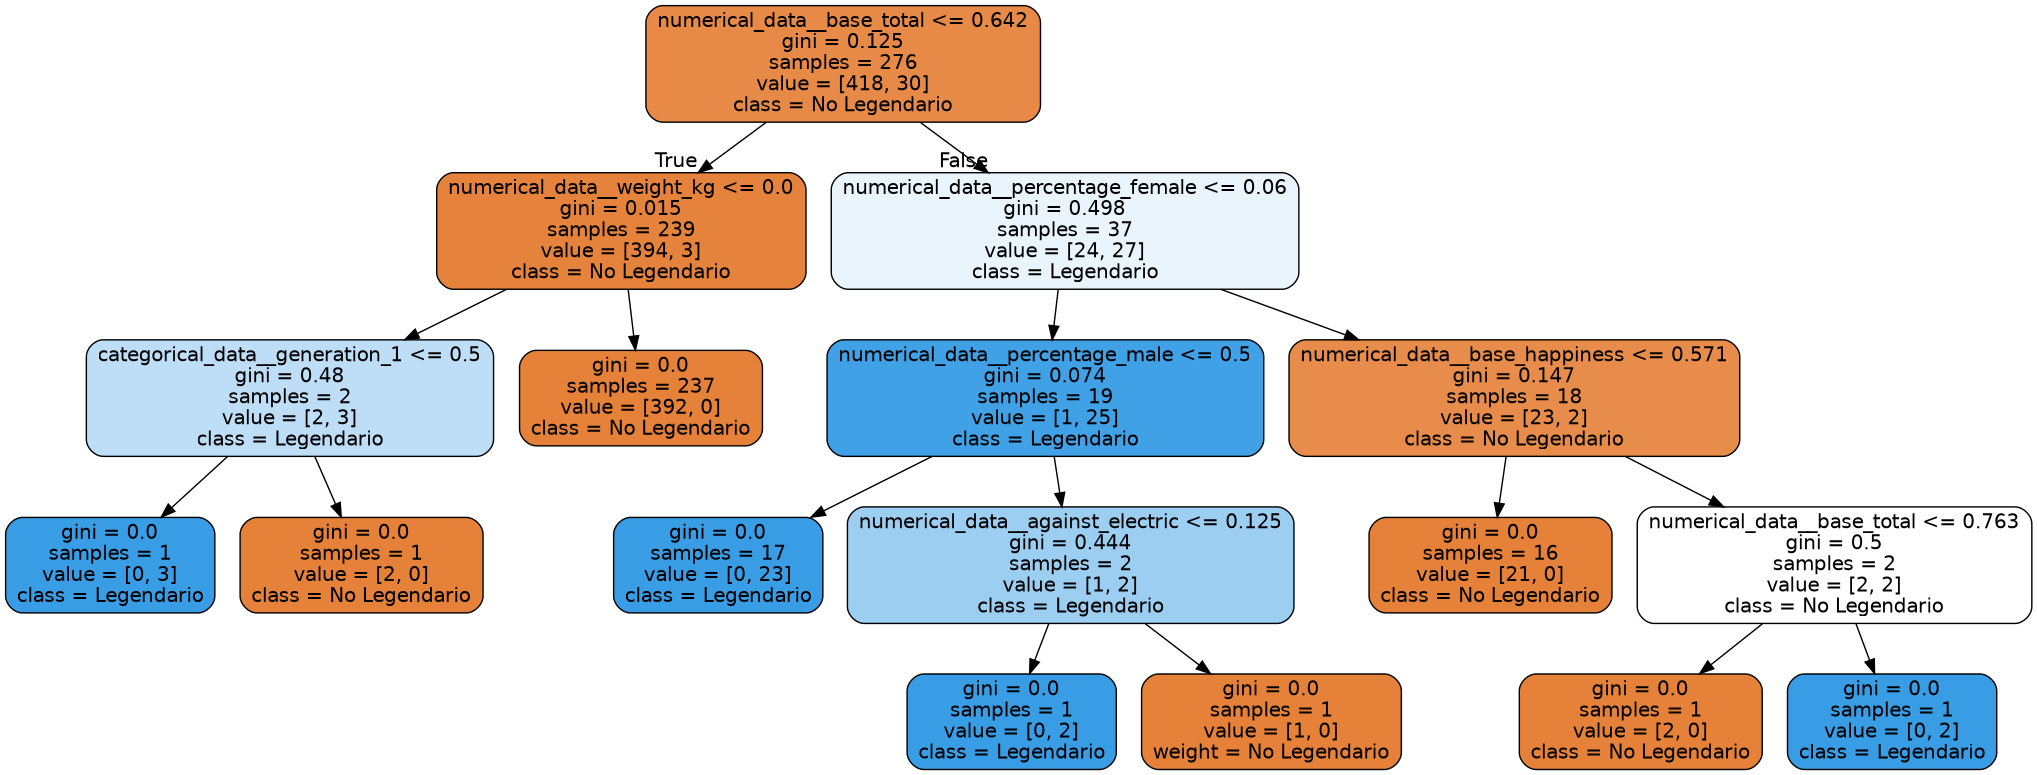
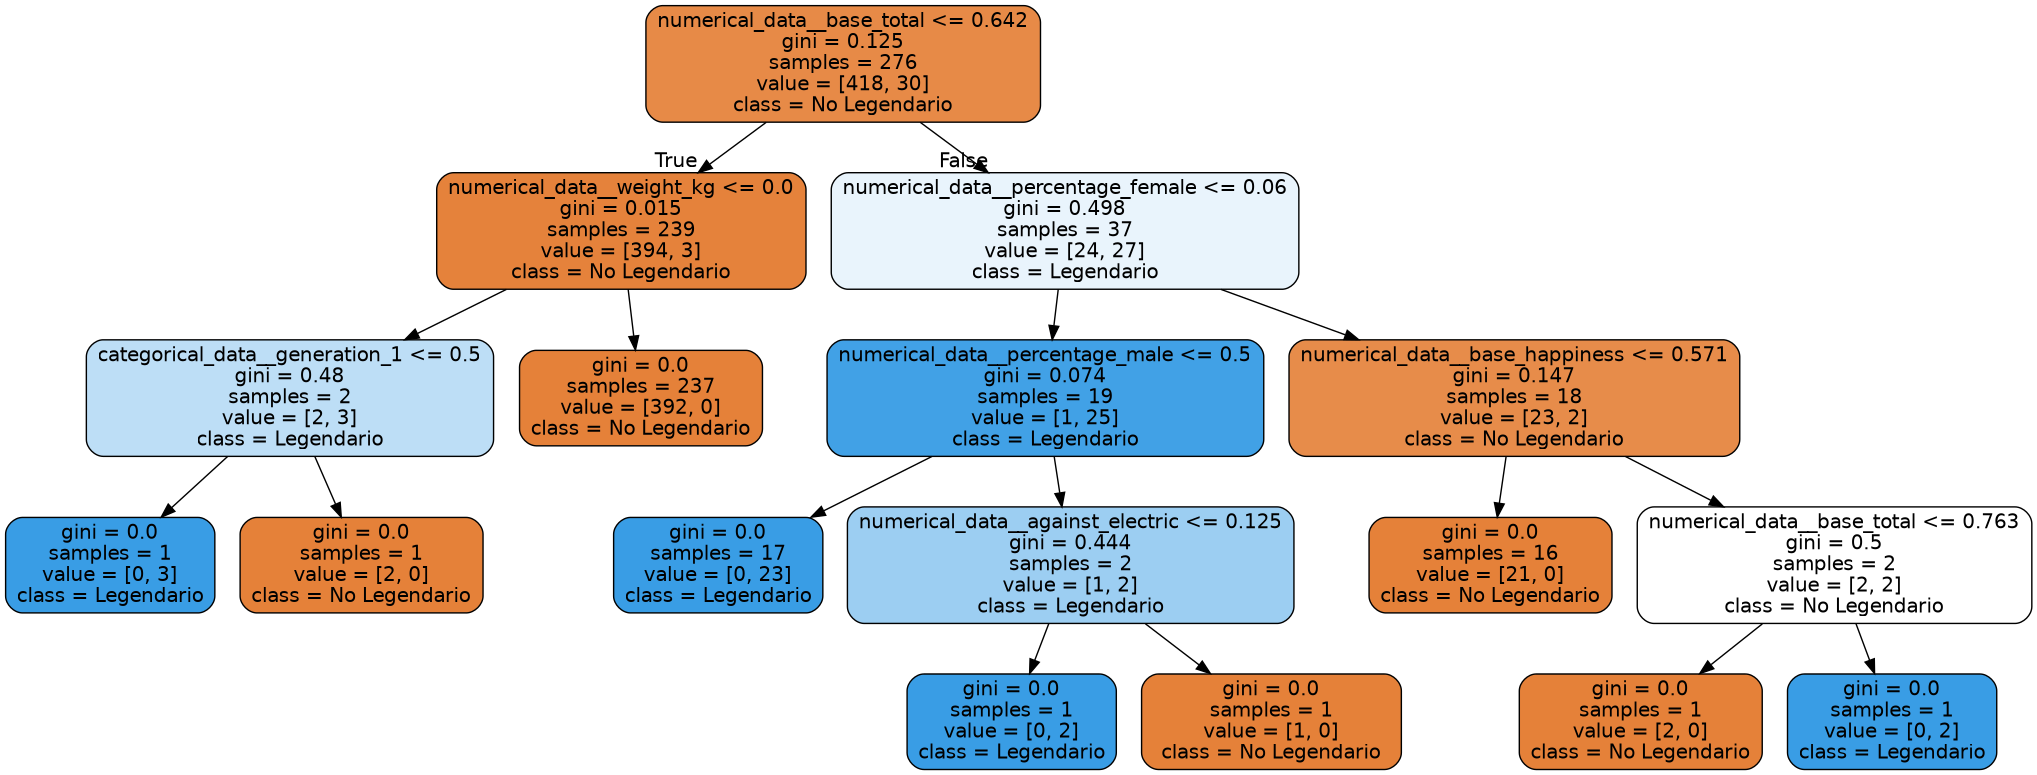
node "gini = 0.0 samples = 1 value = [1, 0] weight = No Legendario": label "gini = 0.0 samples = 1 value = [1, 0] weight = No Legendario" -> "gini = 0.0 samples = 1 value = [1, 0] class = No Legendario"
